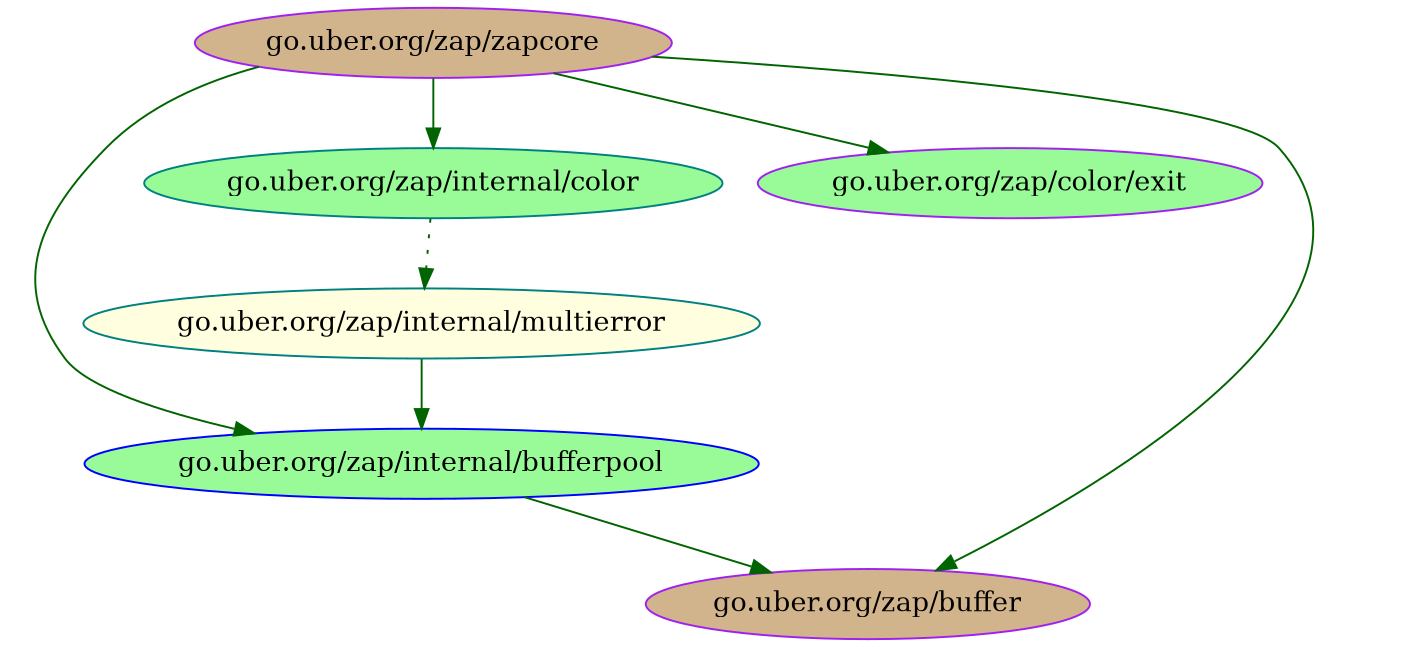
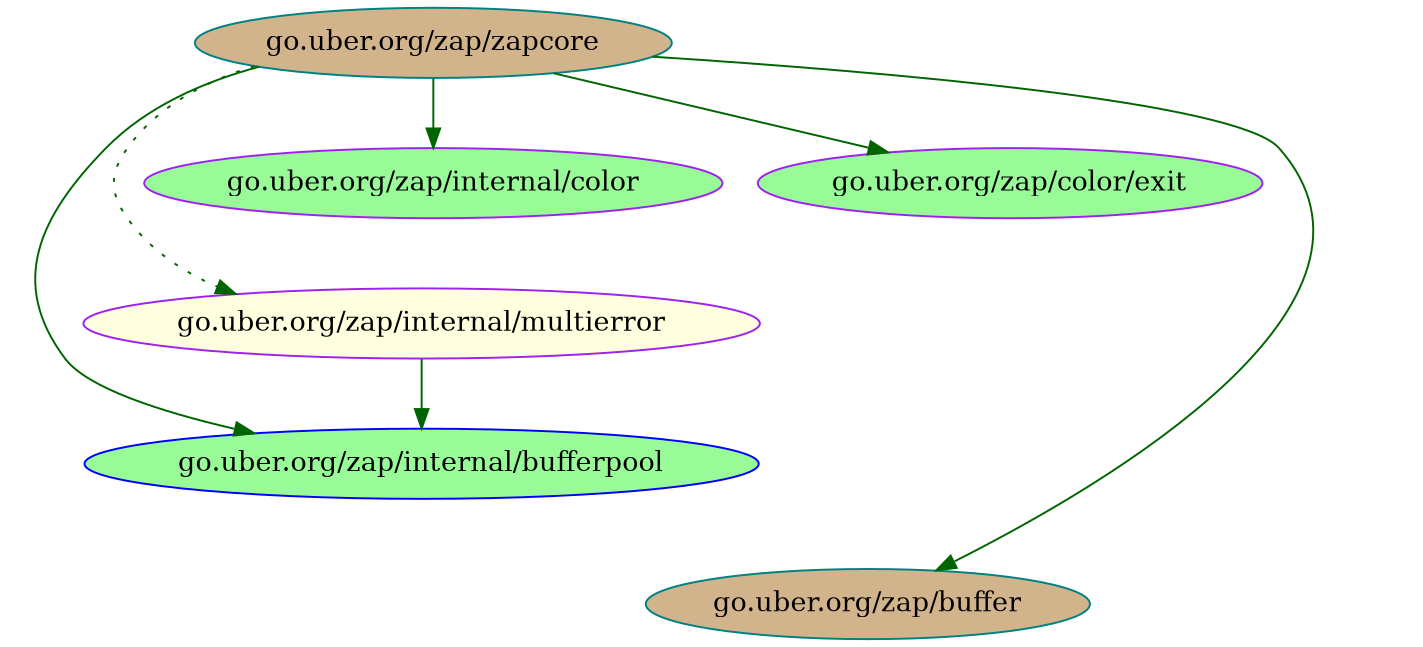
node "go.uber.org/zap/zapcore": color purple -> teal
node "go.uber.org/zap/internal/color": color teal -> purple
edge "go.uber.org/zap/internal/color" -> "go.uber.org/zap/internal/multierror": now "go.uber.org/zap/zapcore" -> "go.uber.org/zap/internal/multierror"
node "go.uber.org/zap/internal/multierror": color teal -> purple
edge "go.uber.org/zap/internal/bufferpool" -> "go.uber.org/zap/buffer": removed
node "go.uber.org/zap/buffer": color purple -> teal
